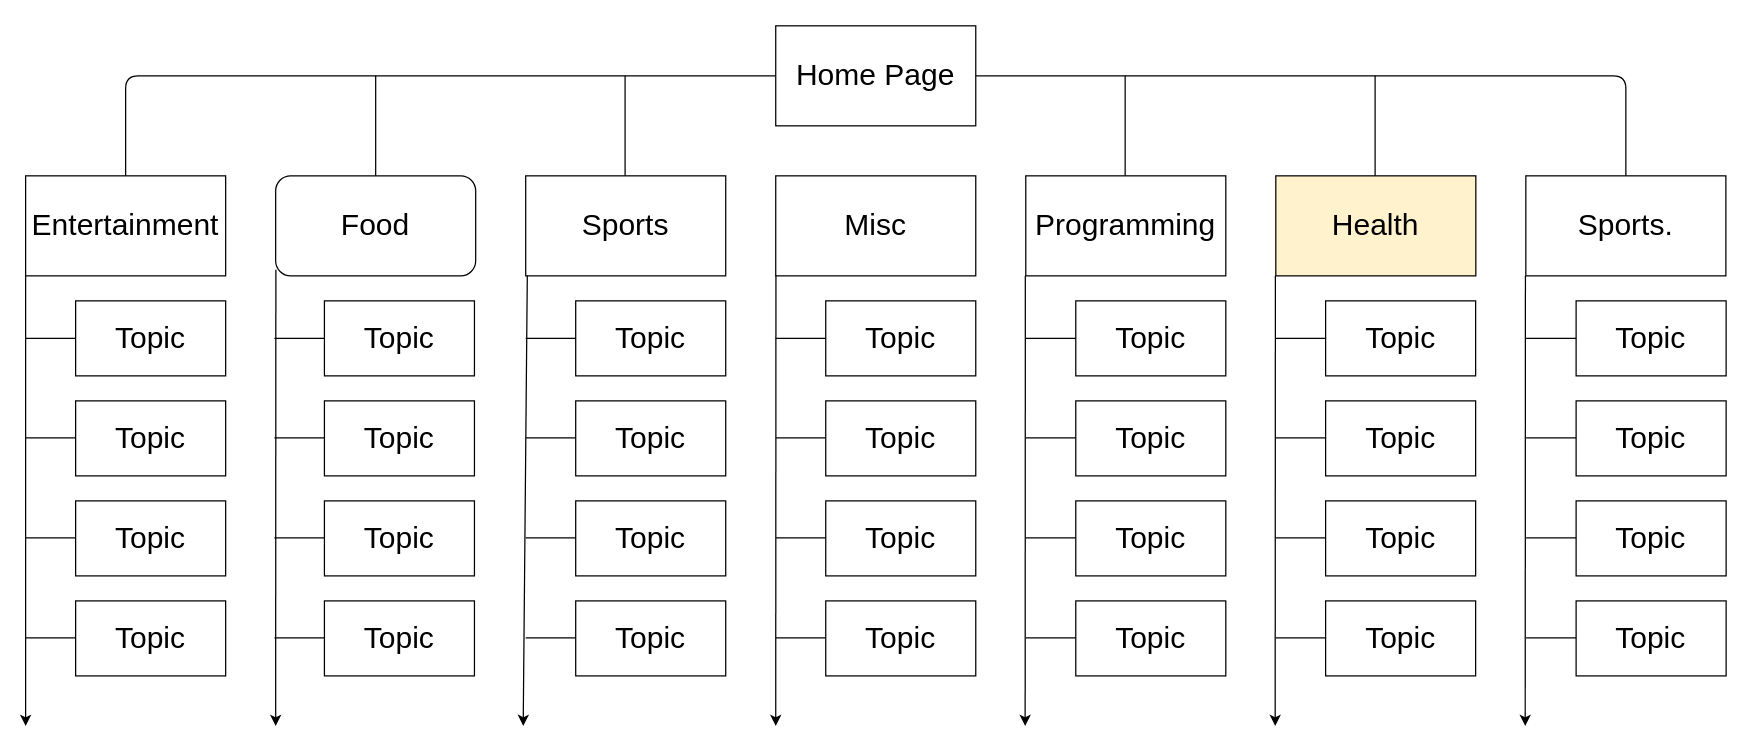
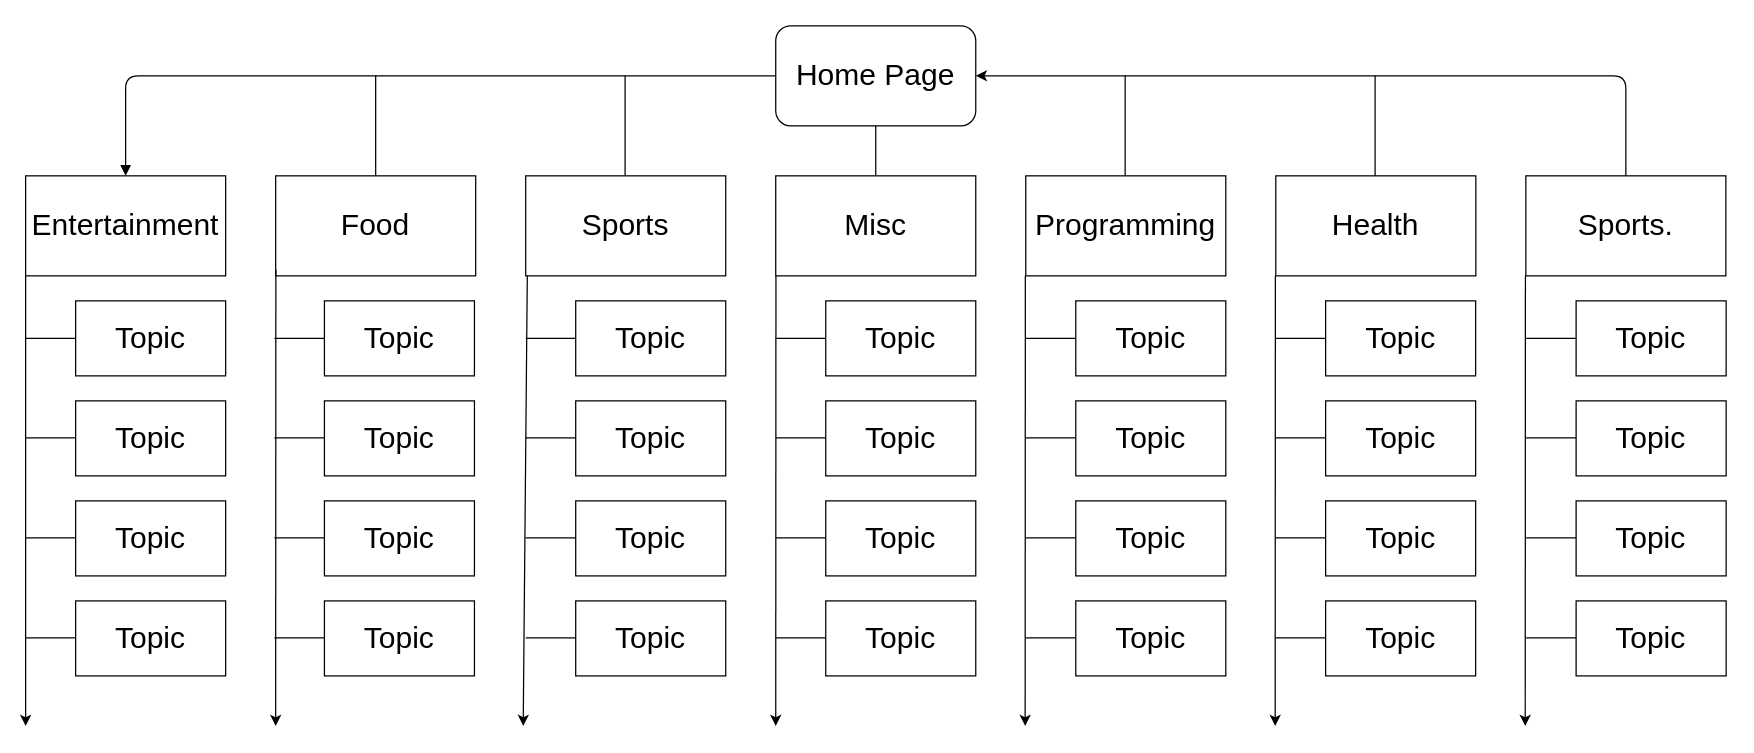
node "Home Page": shape rectangle -> rounded rectangle
edge "Home Page" -- "Sports.": arrowhead none -> classic
edge "Home Page" -- "Misc": added
edge "Home Page" -- "Entertainment": arrowhead none -> block
node "Food": shape rounded rectangle -> rectangle
node "Health": fillcolor #fff2cc -> #ffffff
